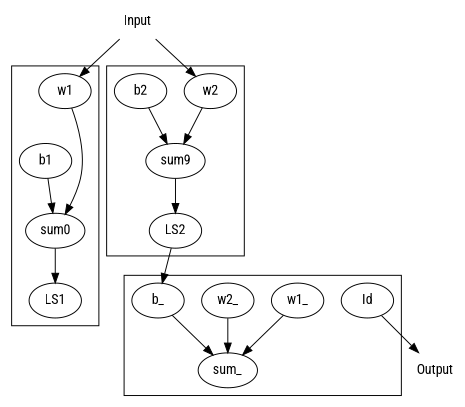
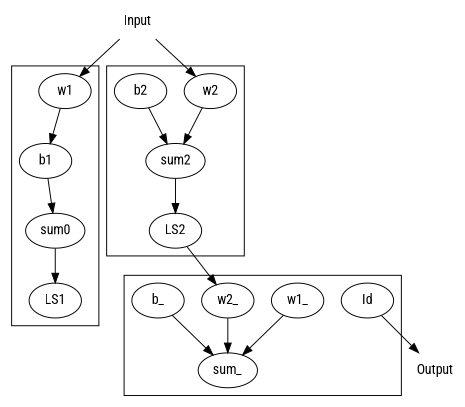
edge "w1" -> "sum0": now "w1" -> "b1"
node "sum9": label "sum9" -> "sum2"
edge "LS2" -> "b_": now "LS2" -> "w2_"
